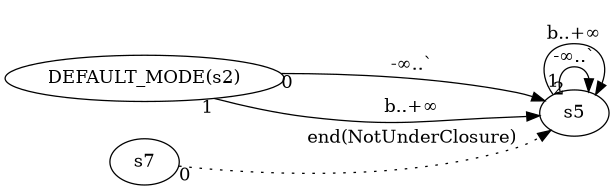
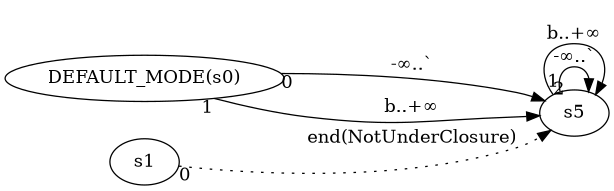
node "DEFAULT_MODE(s2)": label "DEFAULT_MODE(s2)" -> "DEFAULT_MODE(s0)"
node "s7": label "s7" -> "s1"
